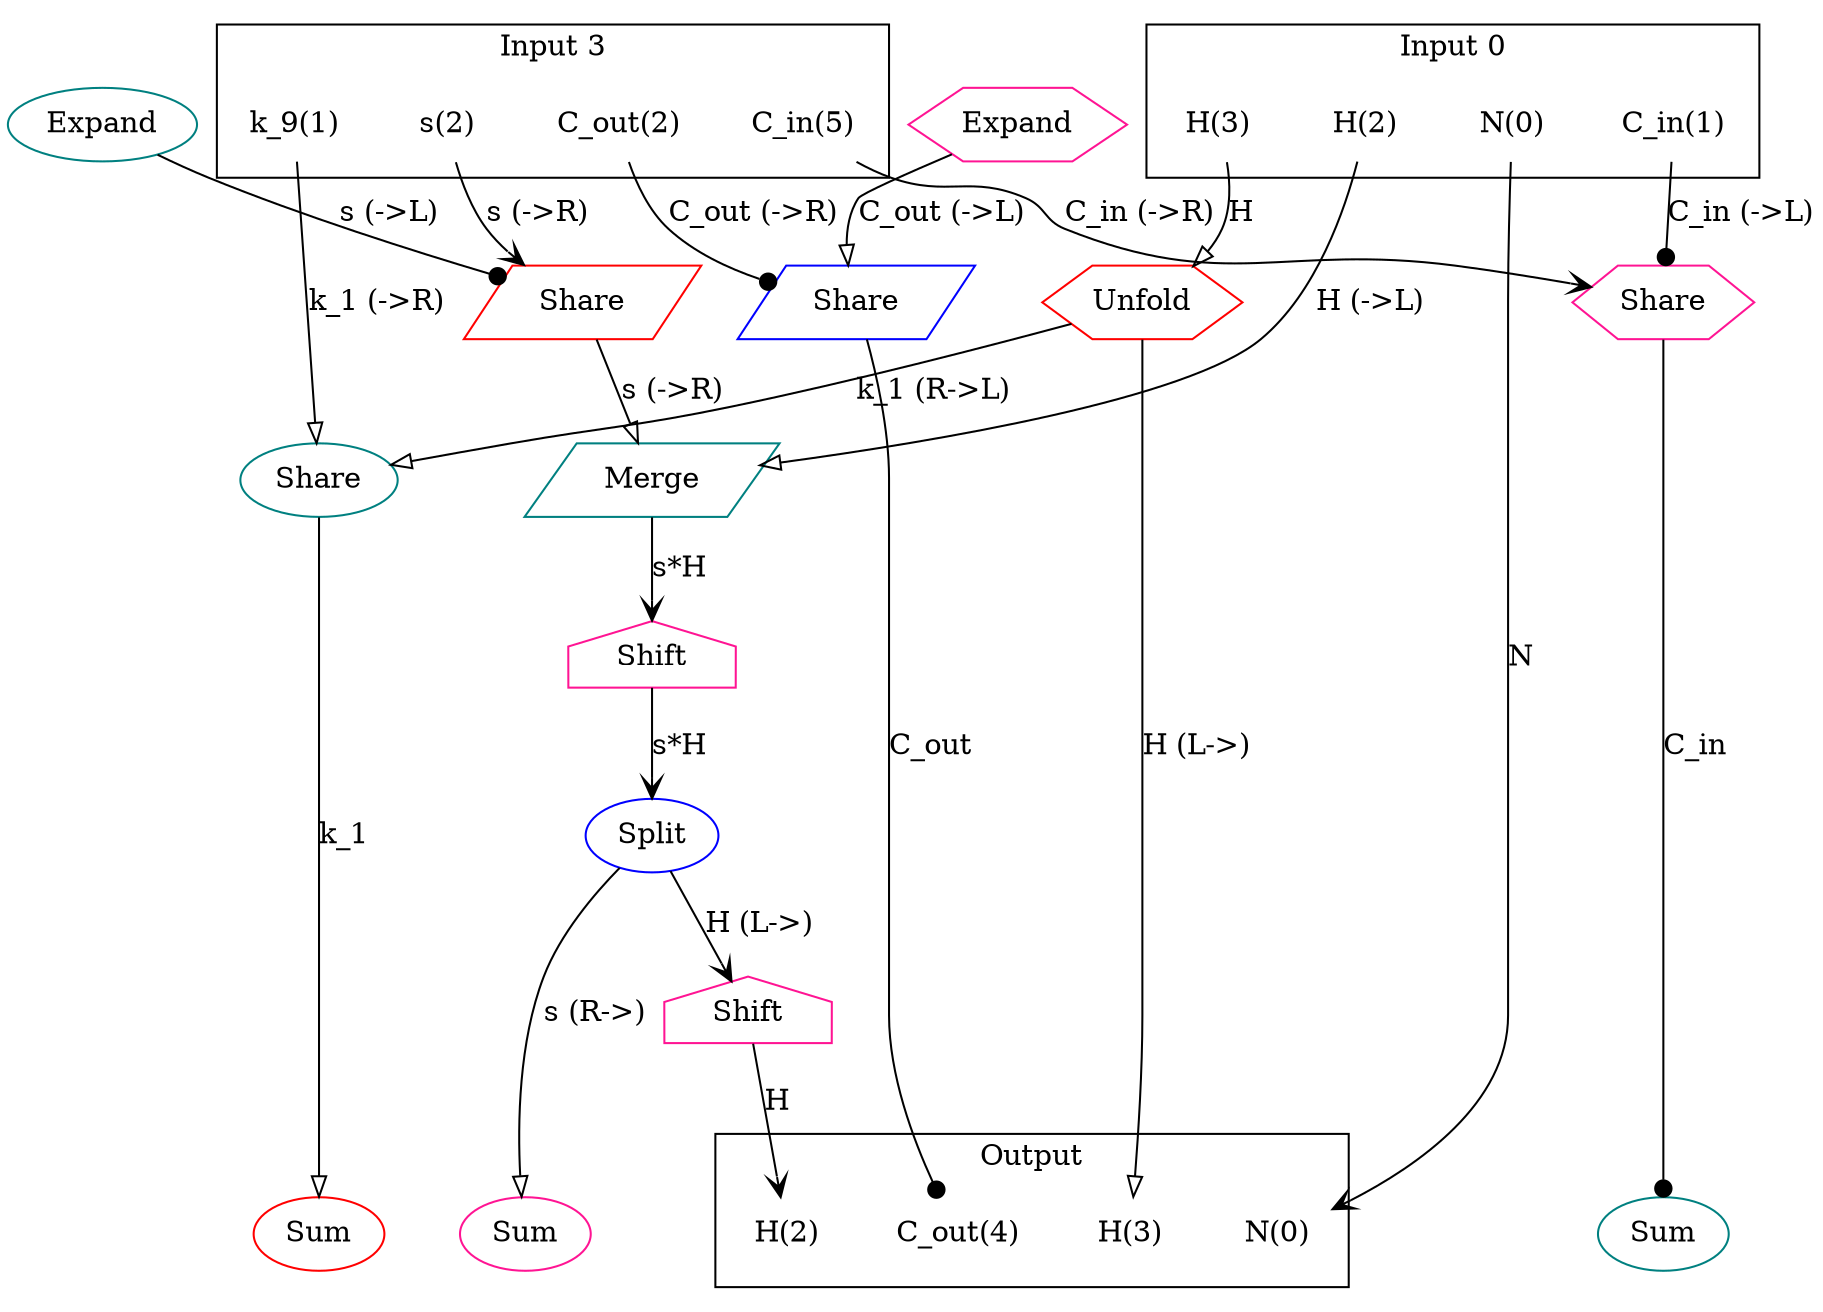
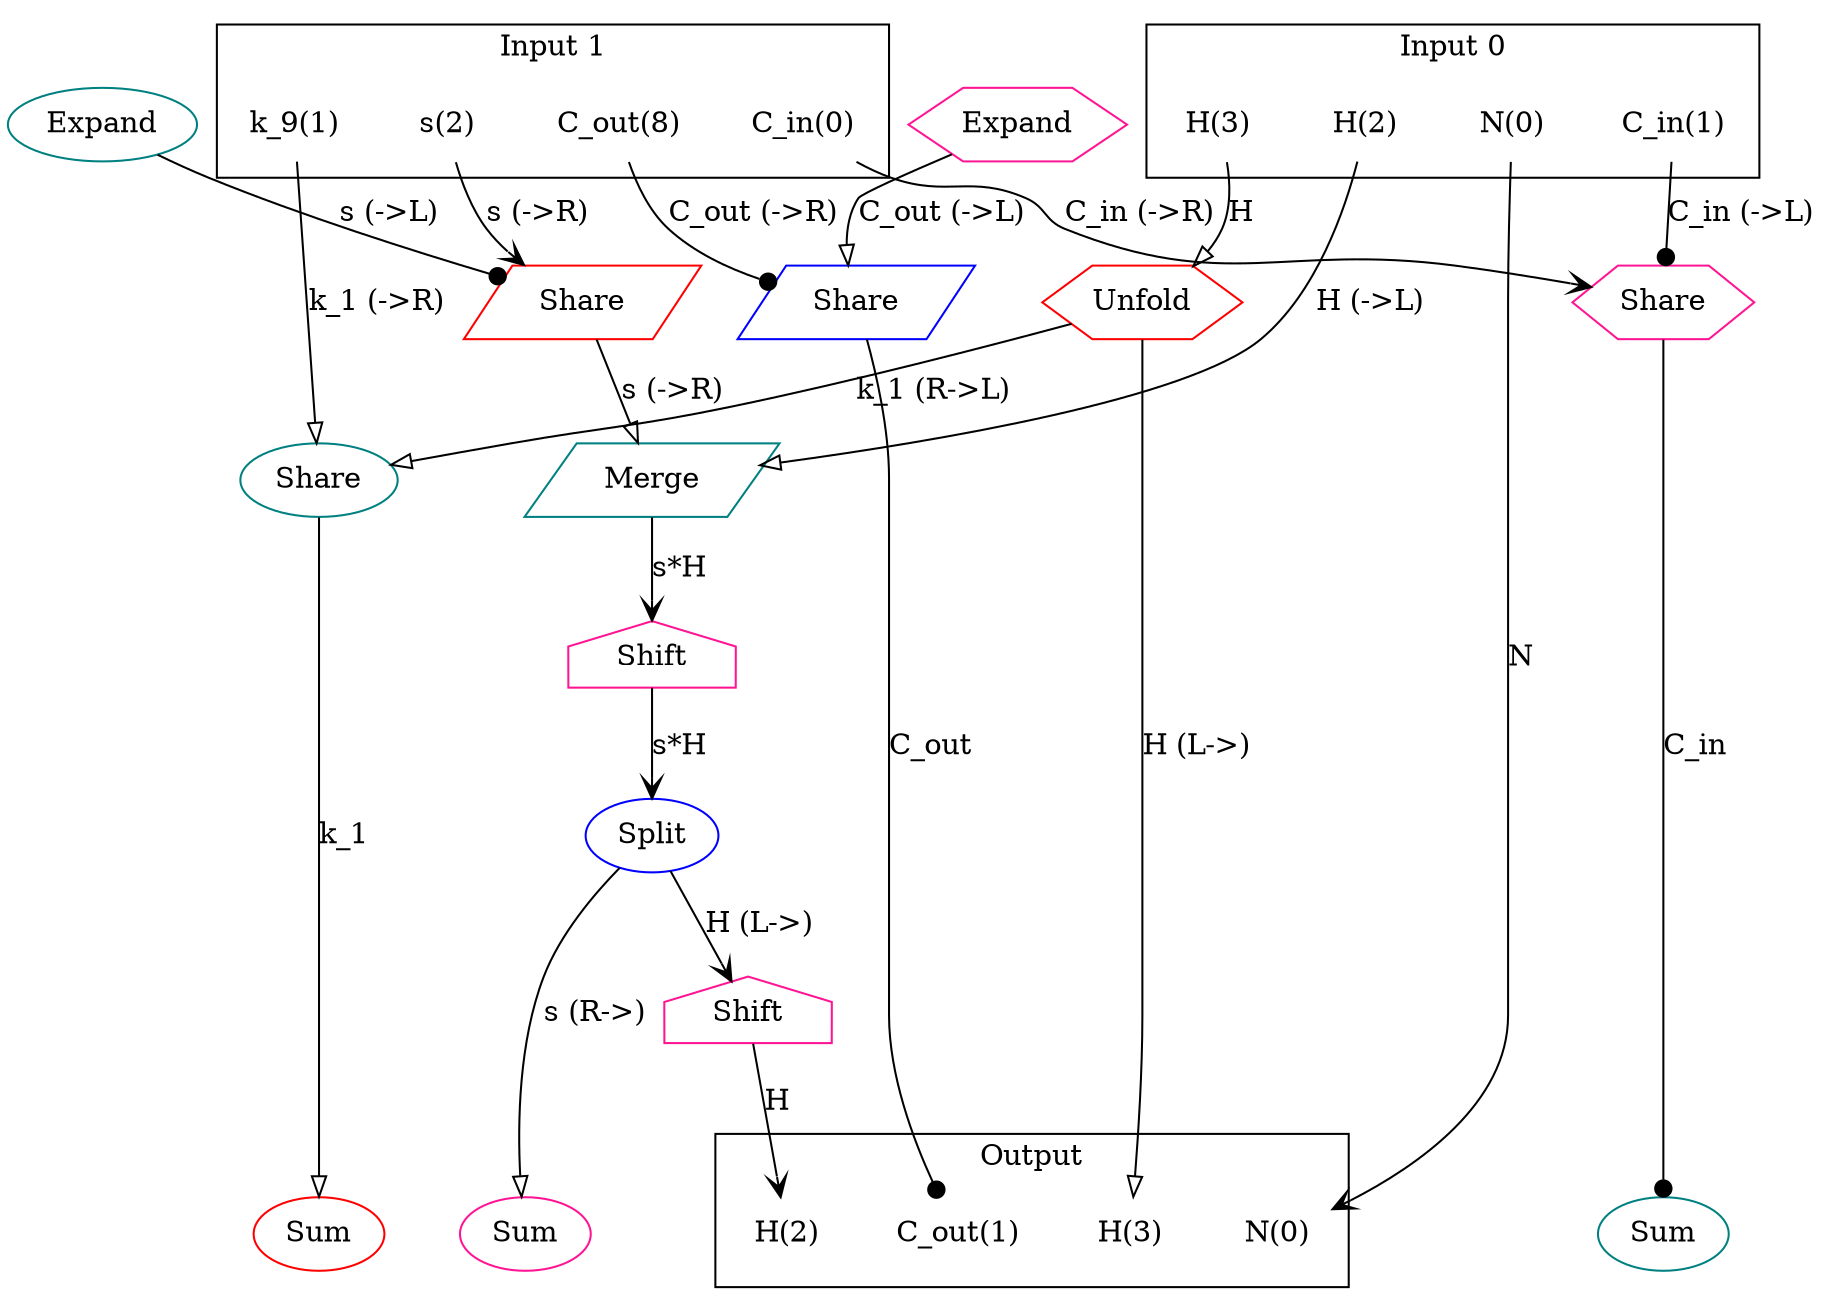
cluster "Input 3": label "Input 3" -> "Input 1"
node "C_out(2)": label "C_out(2)" -> "C_out(8)"
node "C_in(5)": label "C_in(5)" -> "C_in(0)"
node "C_out(4)": label "C_out(4)" -> "C_out(1)"
